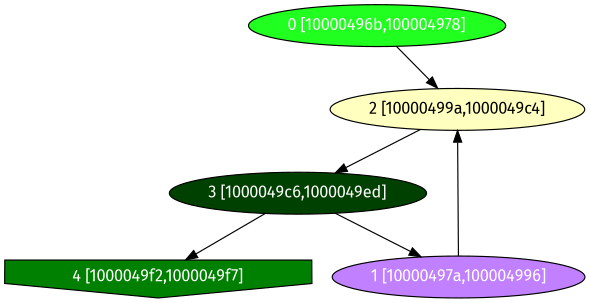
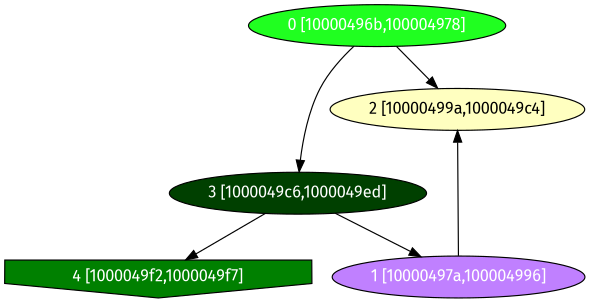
edge "2 [10000499a,1000049c4]" -> "3 [1000049c6,1000049ed]": now "0 [10000496b,100004978]" -> "3 [1000049c6,1000049ed]"
